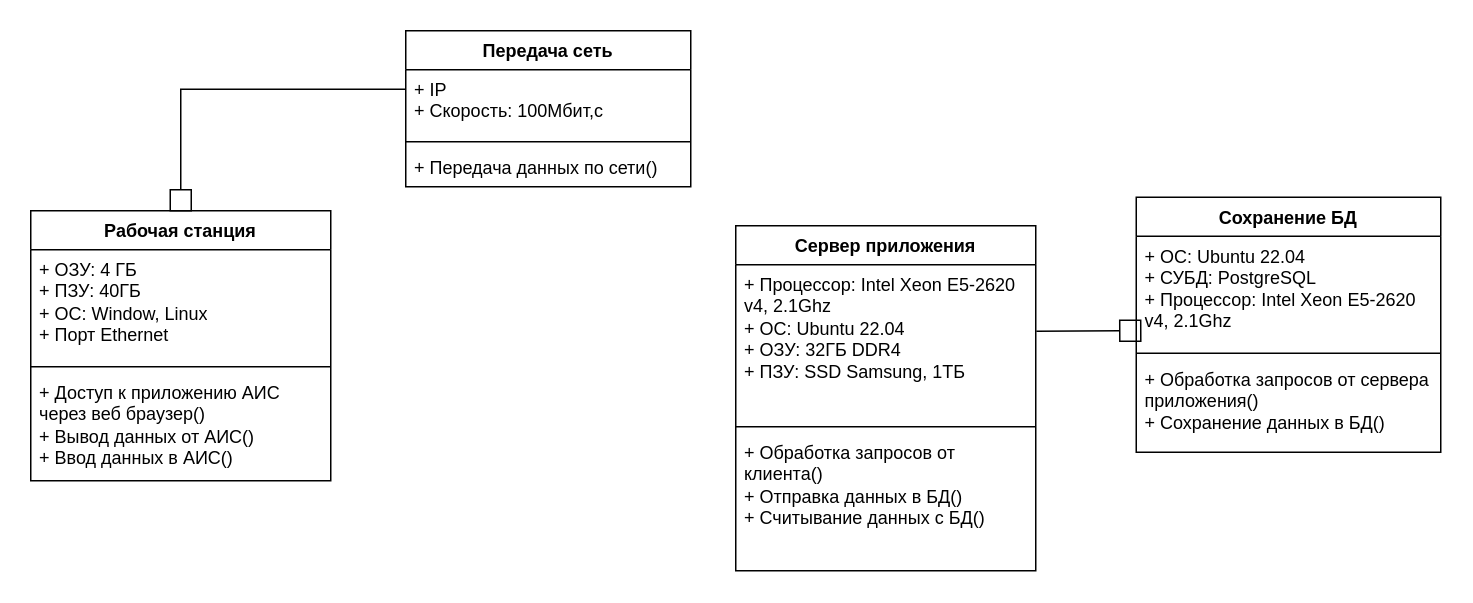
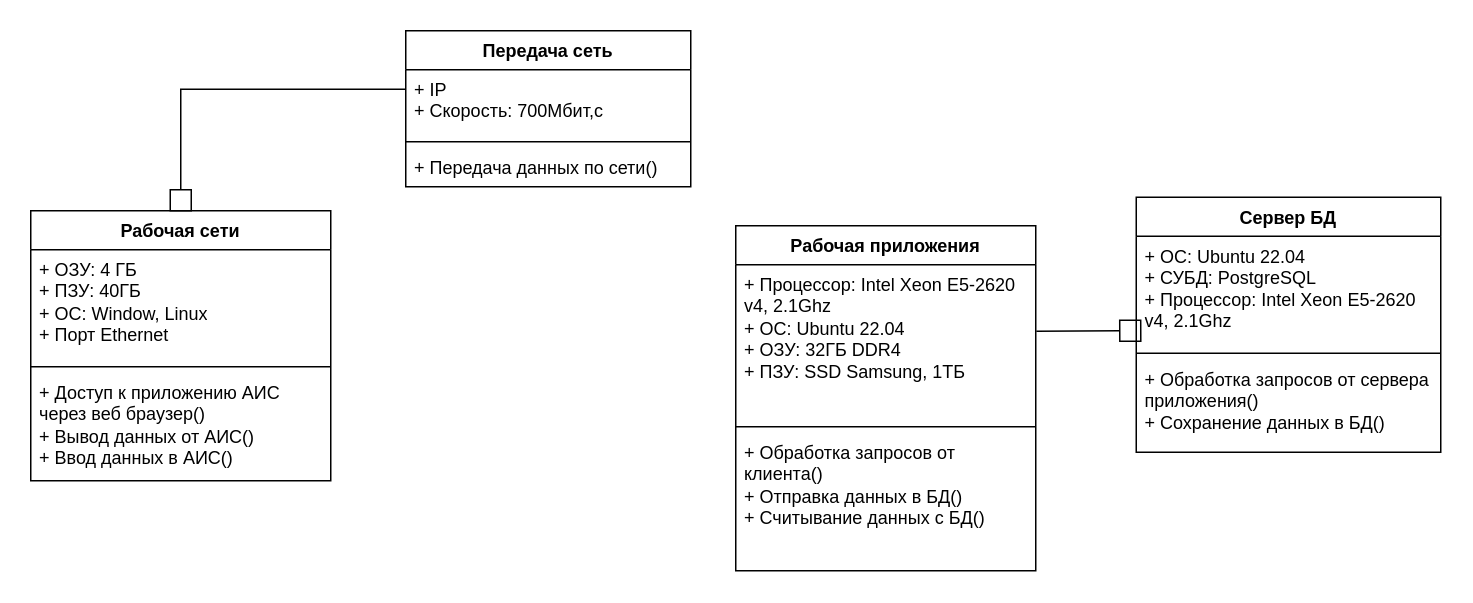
node "+ IP + Скорость: 100Мбит,с": label "+ IP + Скорость: 100Мбит,с" -> "+ IP + Скорость: 700Мбит,с"
node "Сохранение БД": label "Сохранение БД" -> "Сервер БД"
node "Рабочая станция": label "Рабочая станция" -> "Рабочая сети"
node "Сервер приложения": label "Сервер приложения" -> "Рабочая приложения"
